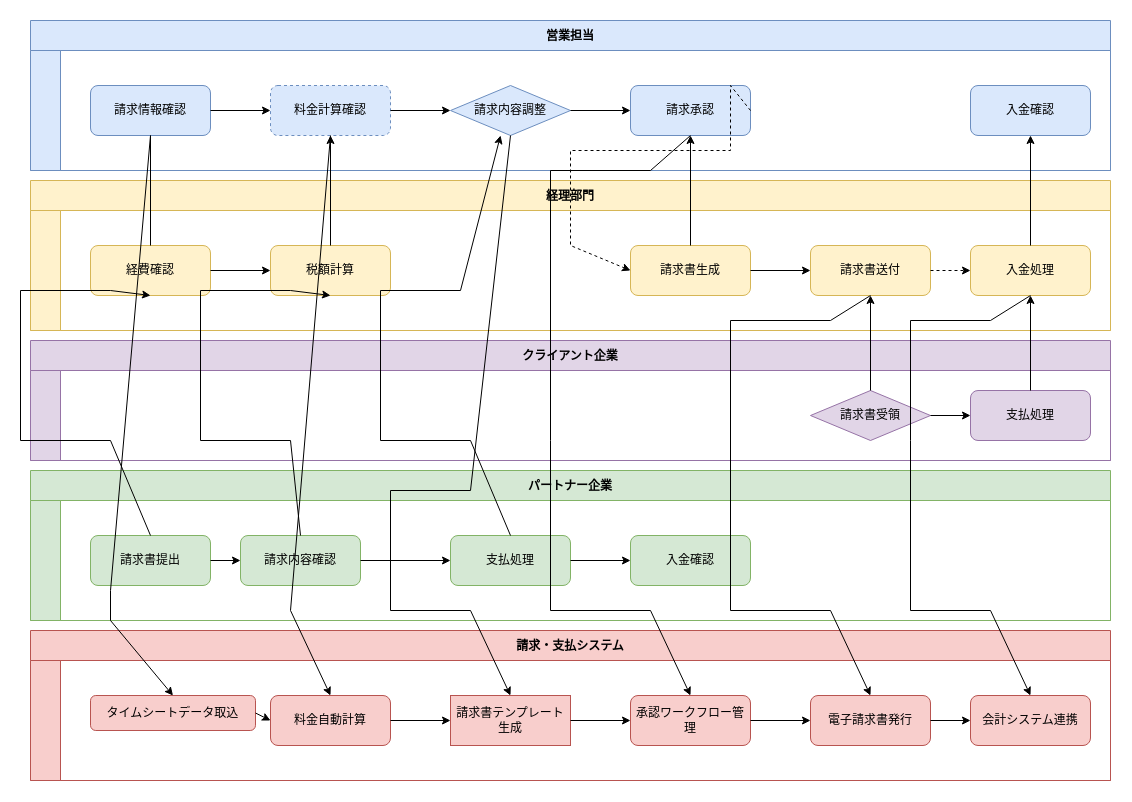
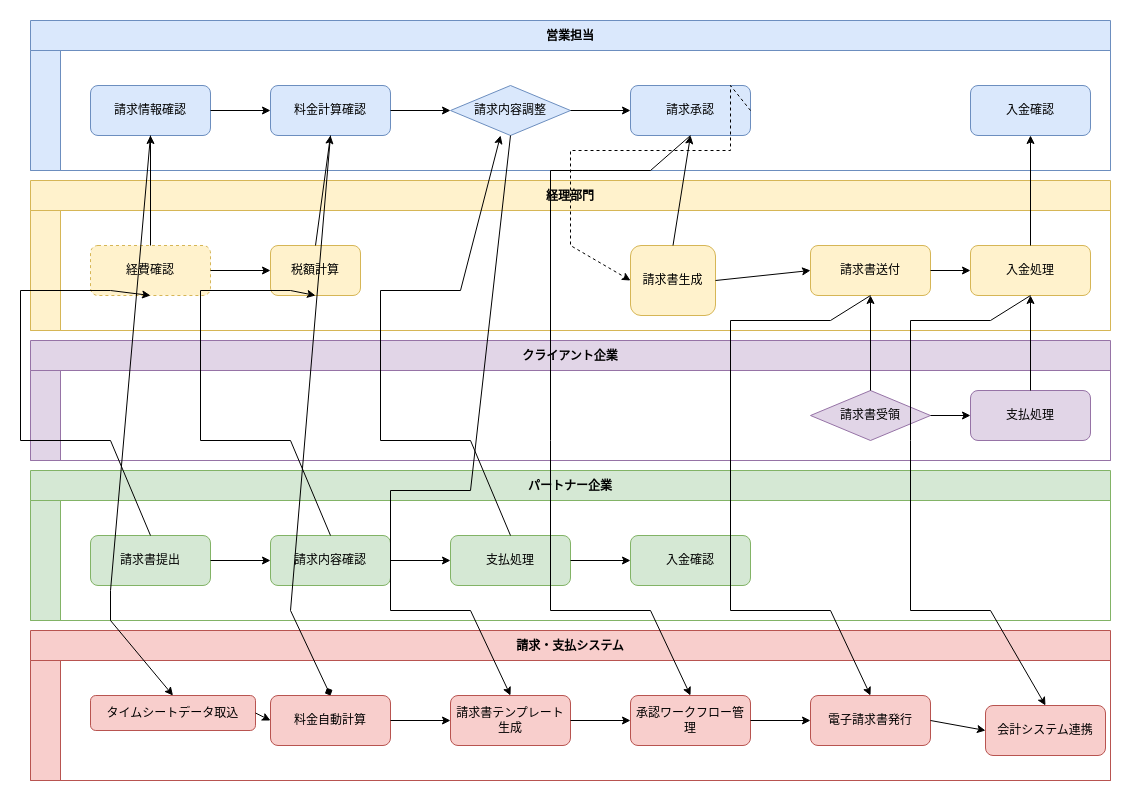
node "料金計算確認": style dashed -> solid
edge "請求情報確認" -- "経費確認": arrowhead none -> classic
node "経費確認": style solid -> dashed
node "税額計算": size 120x50 -> 90x50
node "請求書生成": size 120x50 -> 85x70
edge "請求書送付" -> "入金処理": style dashed -> solid
node "請求内容確認": moved (301, 561) -> (331, 561)
edge "料金計算確認" -> "料金自動計算": arrowhead classic -> diamond
node "請求書テンプレート生成": shape rectangle -> rounded rectangle
node "会計システム連携": moved (1031, 721) -> (1046, 731)
